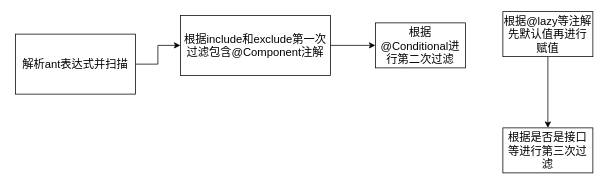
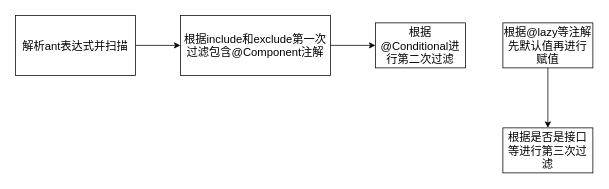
node "根据@lazy等注解先默认值再进行赋值": moved (548, 34) -> (548, 45)
node "解析ant表达式并扫描": moved (75, 64) -> (75, 45)
